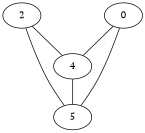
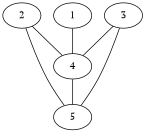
node "1": added
node "0": label "0" -> "3"
